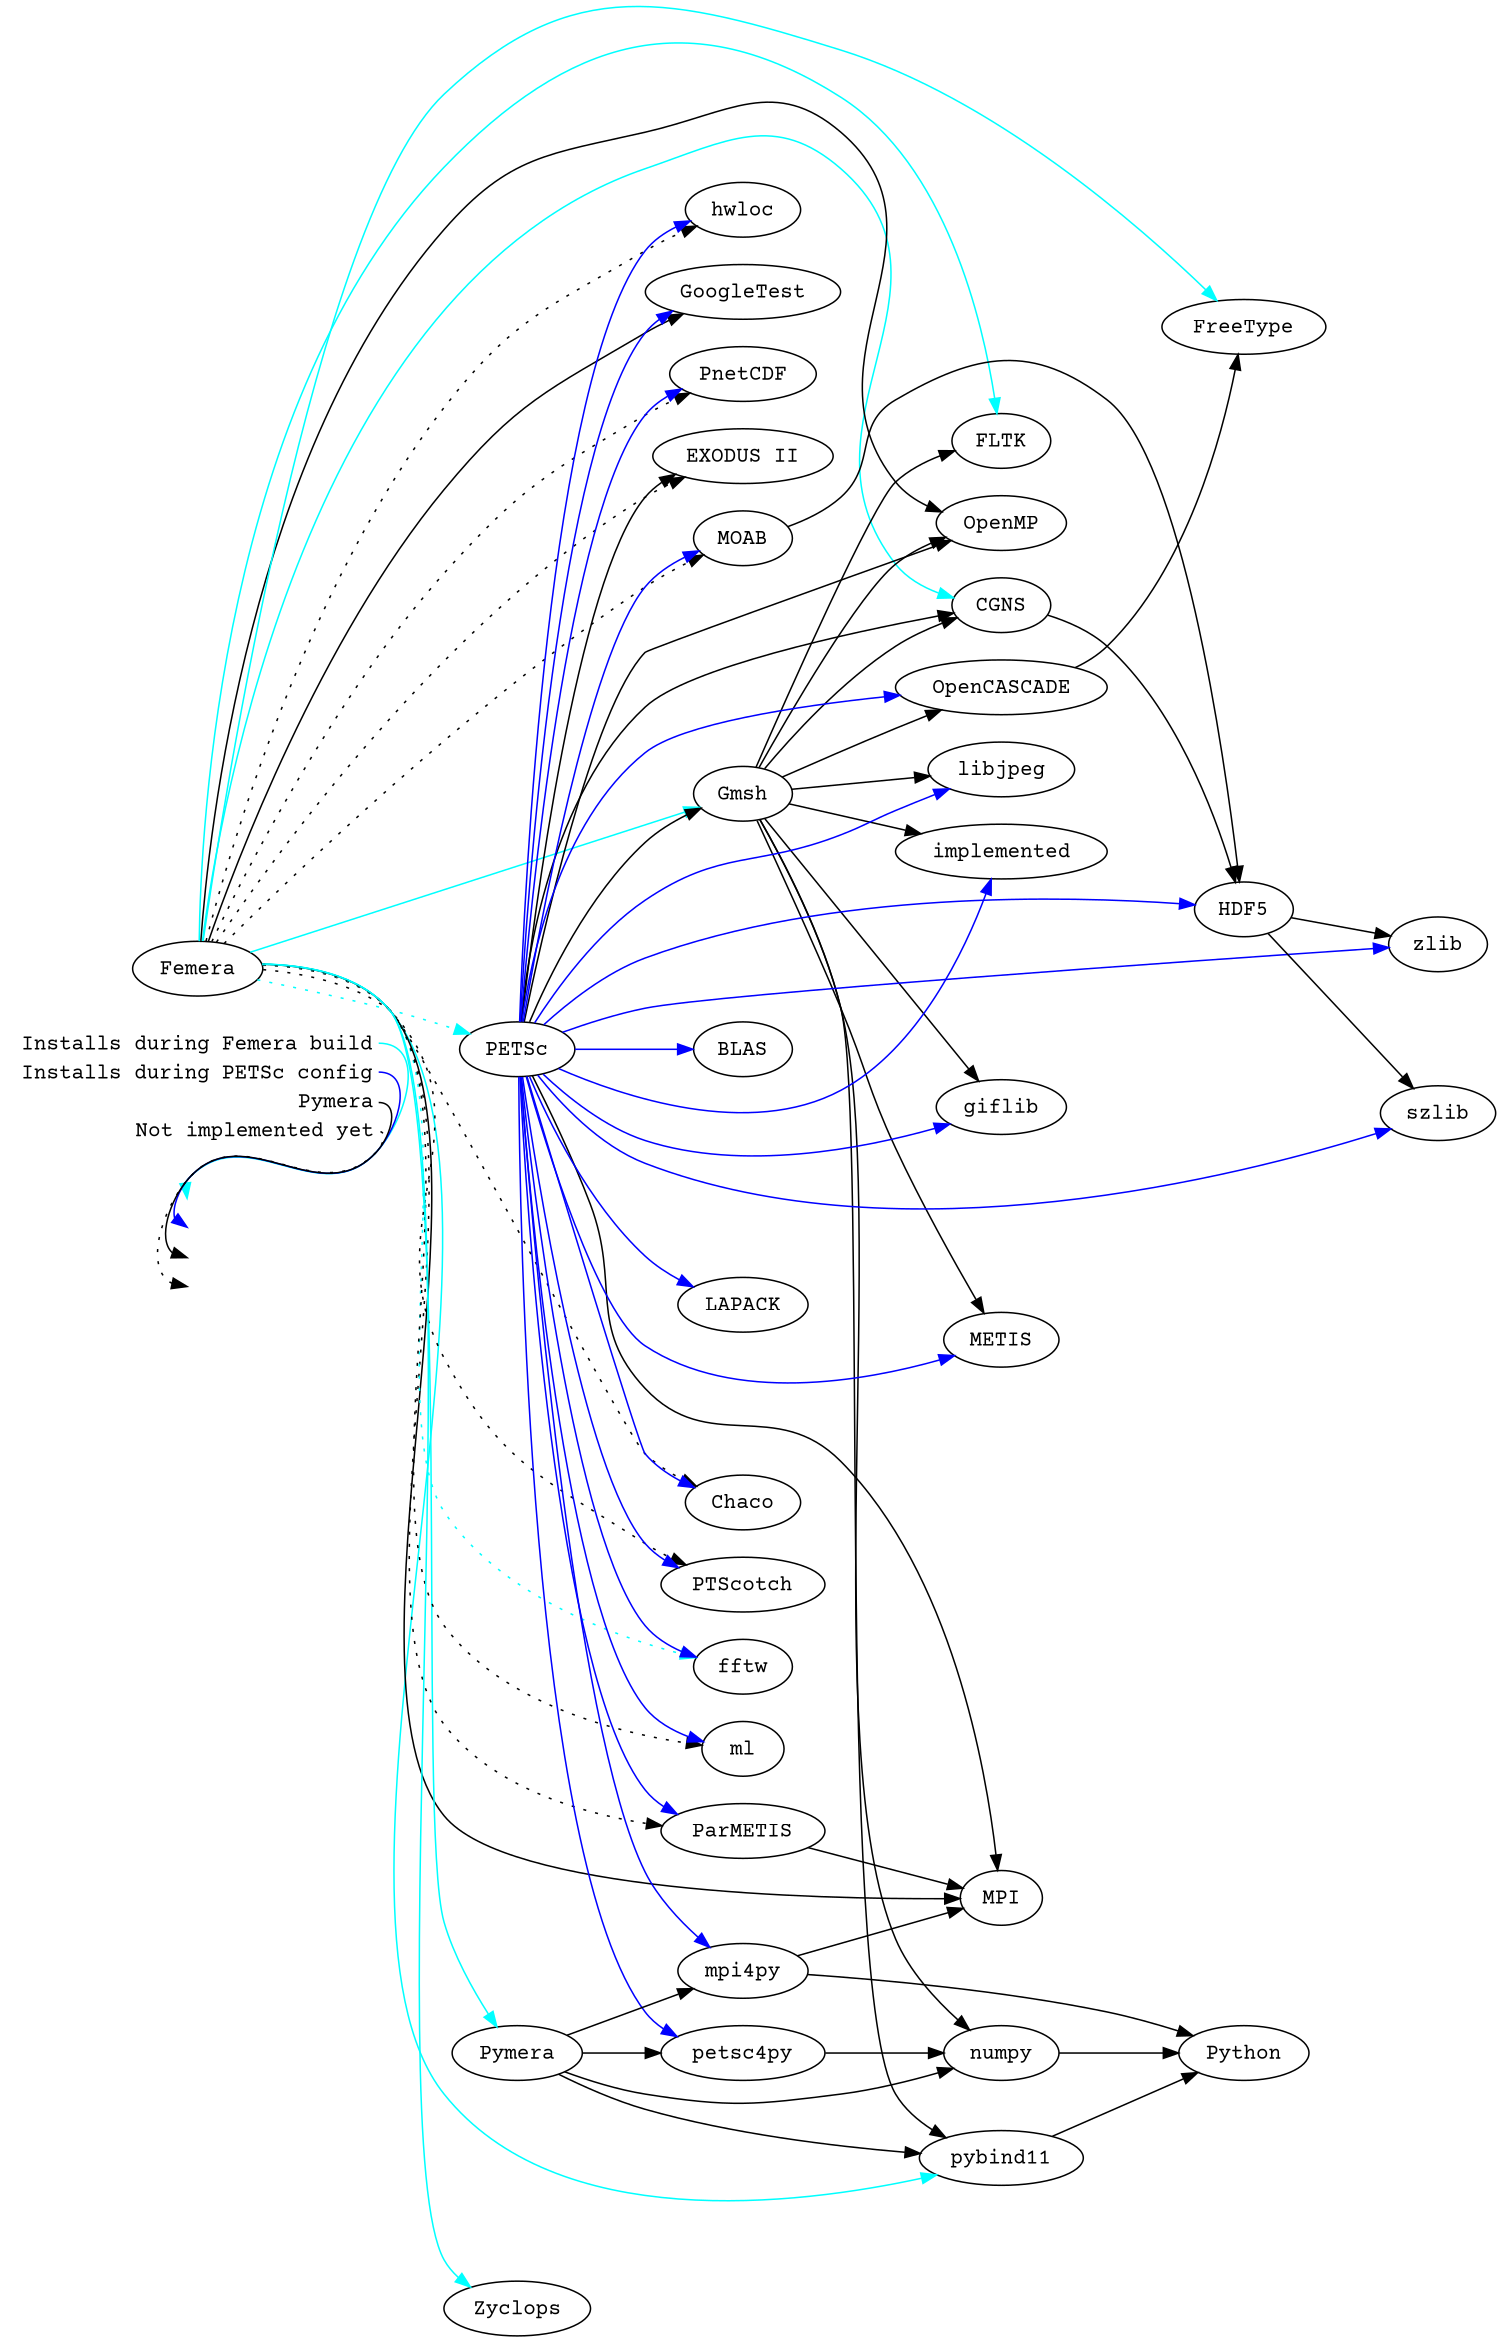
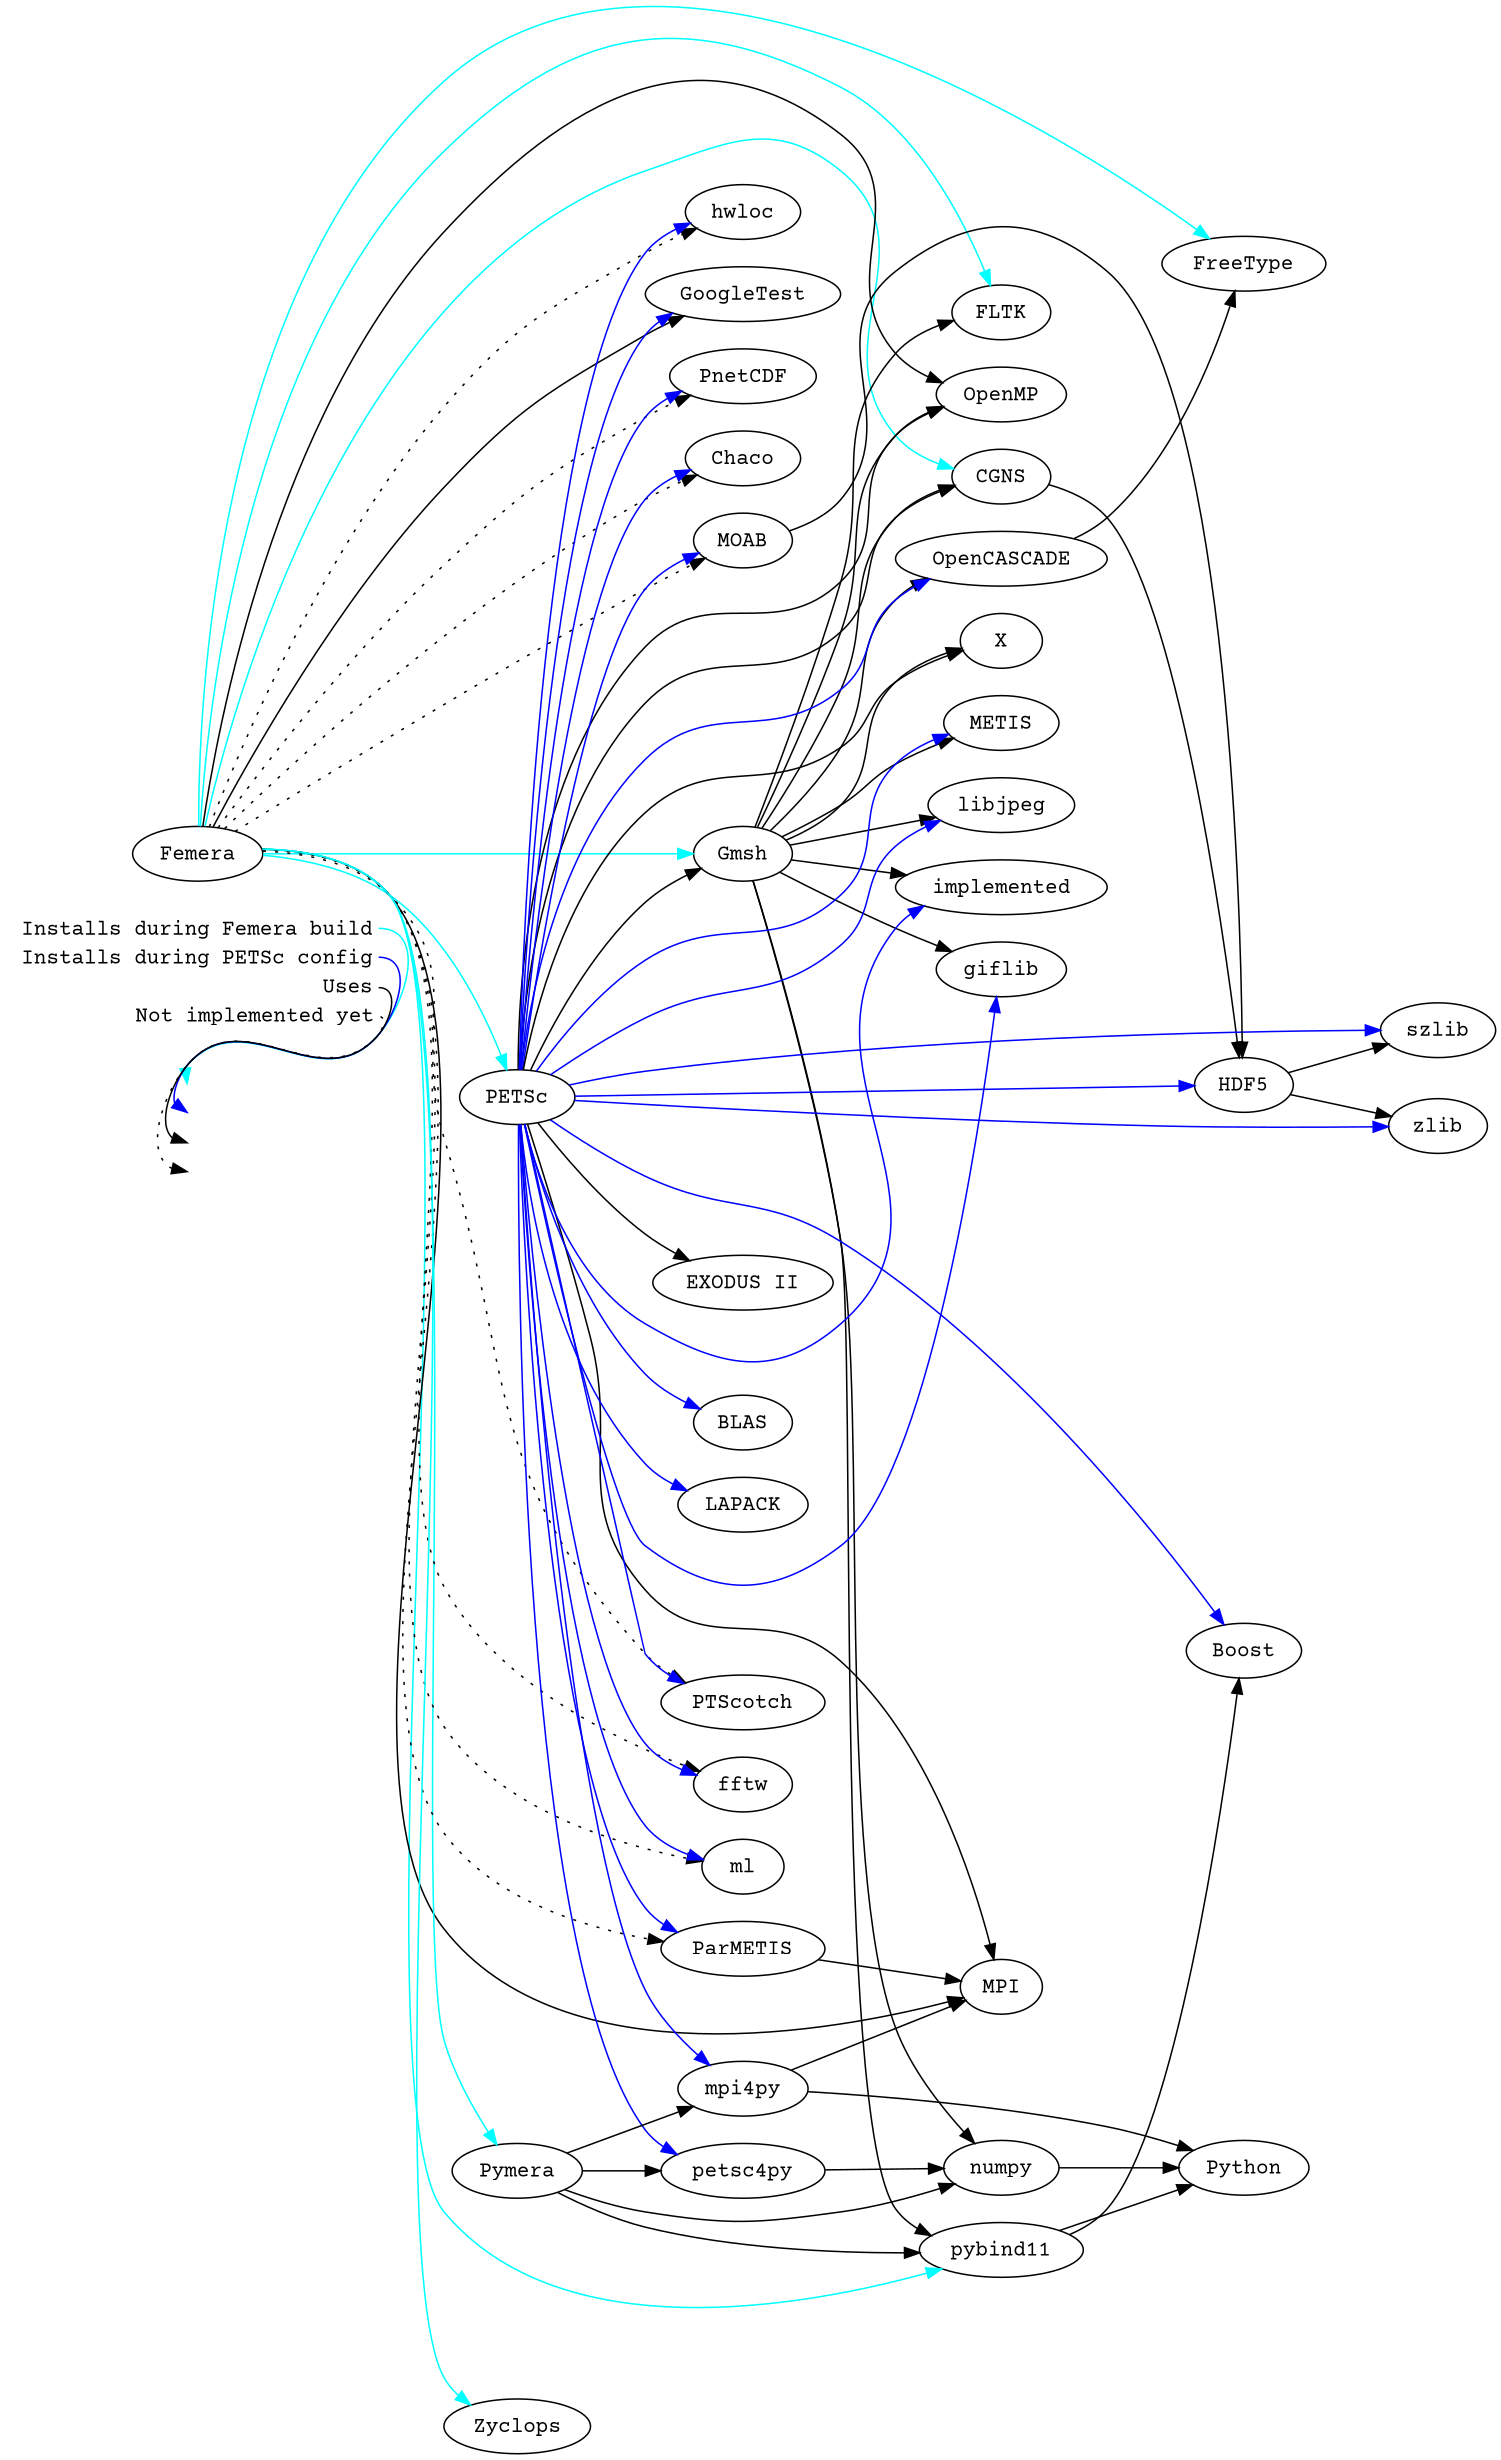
node "X": added
edge "Femera" -> "EXODUS II": removed
edge "Femera" -> "PETSc": style dotted -> solid
node "Installs during Femera build": text "Pymera" -> "Uses"
edge "Femera" -> "fftw": color cyan -> black
node "Boost": added
